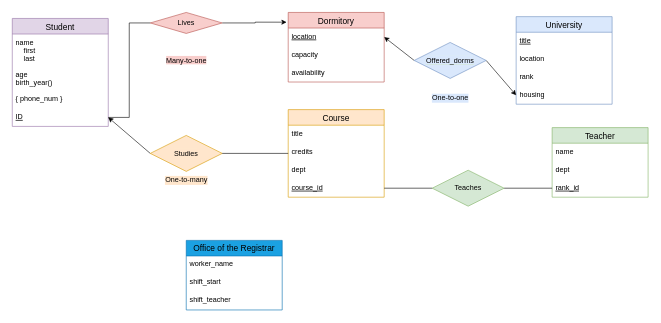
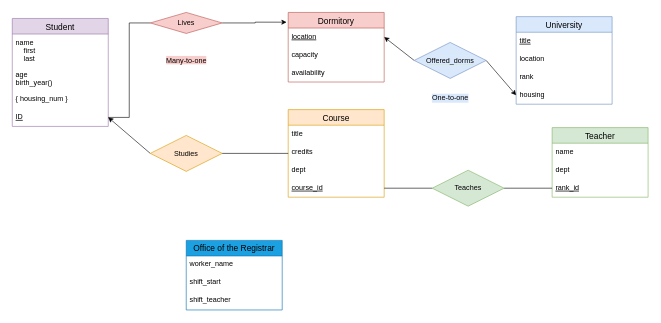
node "{ phone_num }": label "{ phone_num }" -> "{ housing_num }"
node "One-to-many": removed
